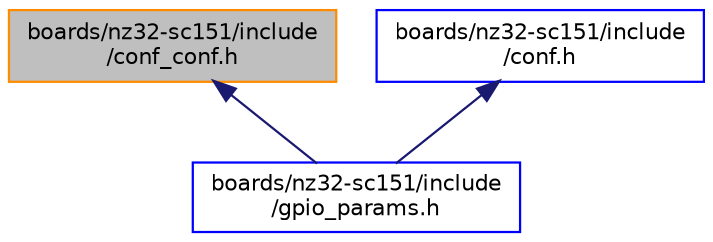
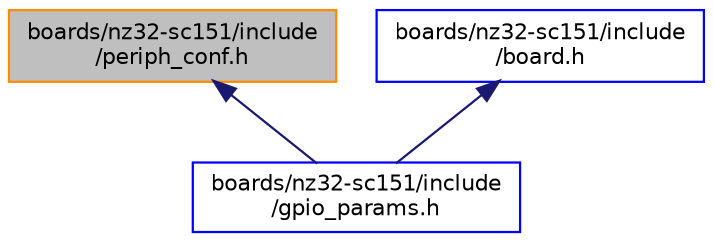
node "boards/nz32-sc151/include /conf_conf.h": label "boards/nz32-sc151/include /conf_conf.h" -> "boards/nz32-sc151/include /periph_conf.h"
node "boards/nz32-sc151/include /conf.h": label "boards/nz32-sc151/include /conf.h" -> "boards/nz32-sc151/include /board.h"
